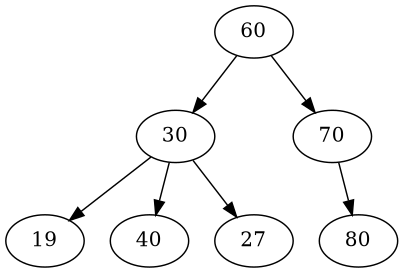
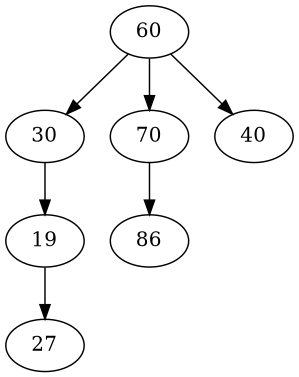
edge "30" -> "40": now "60" -> "40"
edge "30" -> "27": now "19" -> "27"
node "80": label "80" -> "86"
